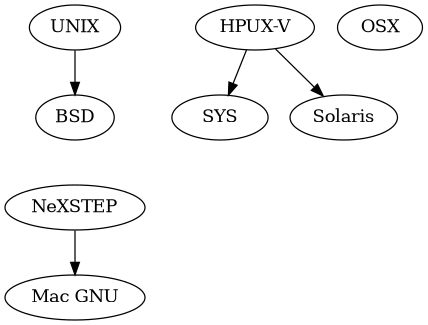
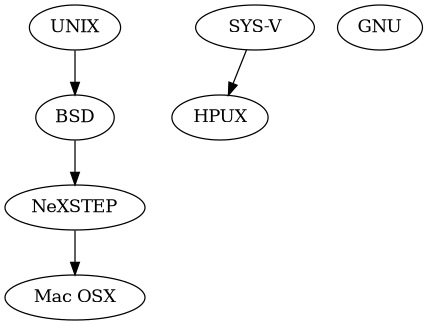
node "HPUX-V": label "HPUX-V" -> "SYS-V"
node "OSX": label "OSX" -> "GNU"
node "SYS": label "SYS" -> "HPUX"
node "Solaris": removed
edge "BSD" -> "NeXSTEP": added
node "Mac GNU": label "Mac GNU" -> "Mac OSX"
